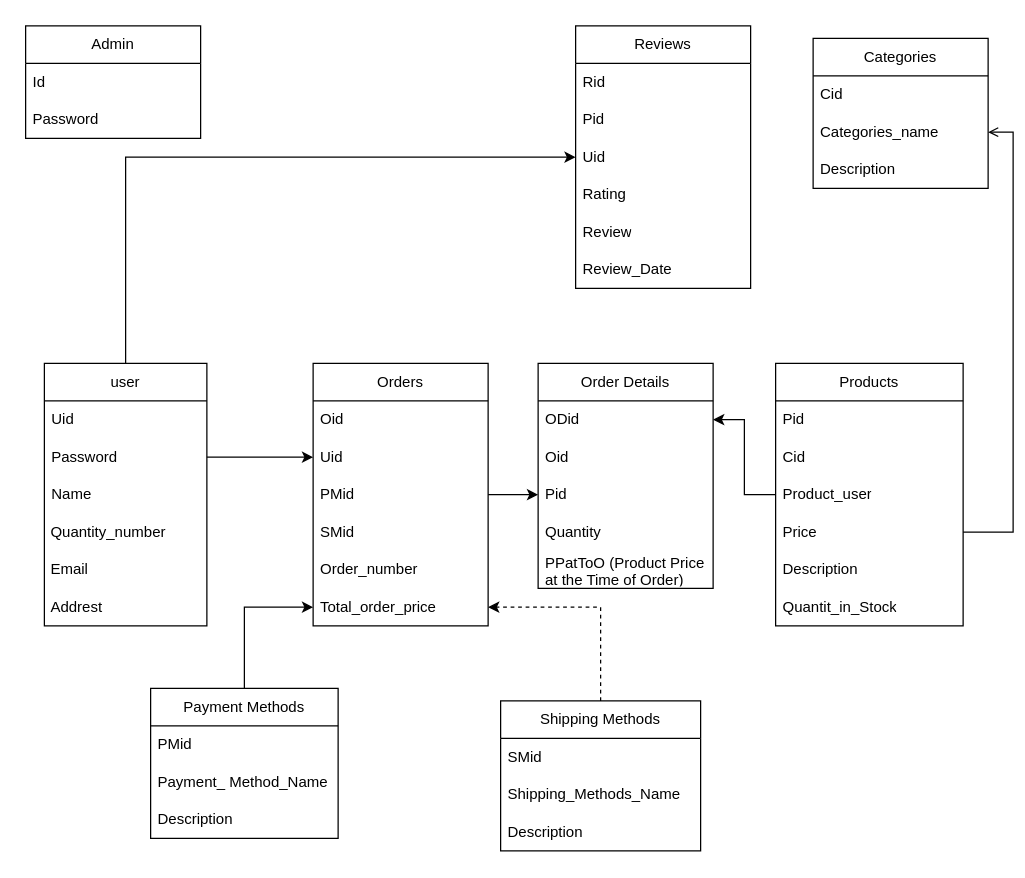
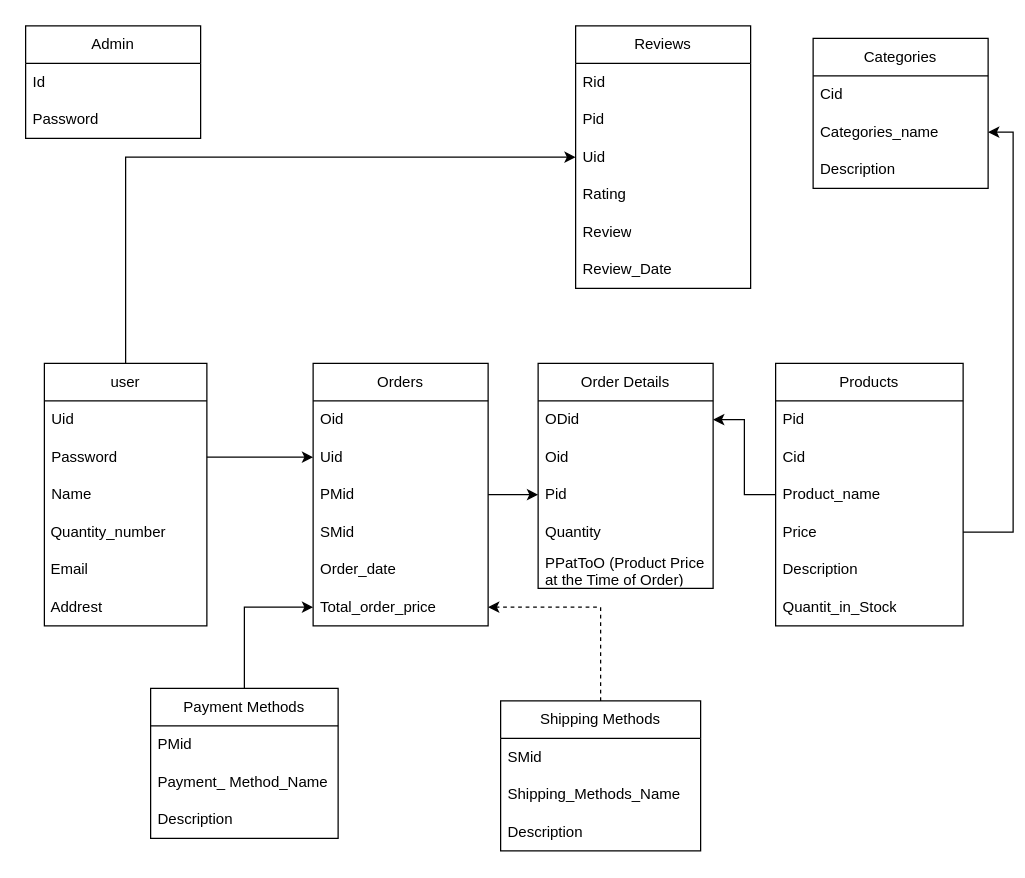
edge "Price" -> "Categories_name": arrowhead open -> classic
node "Product_user": label "Product_user" -> "Product_name"
node "Order_number": label "Order_number" -> "Order_date"
